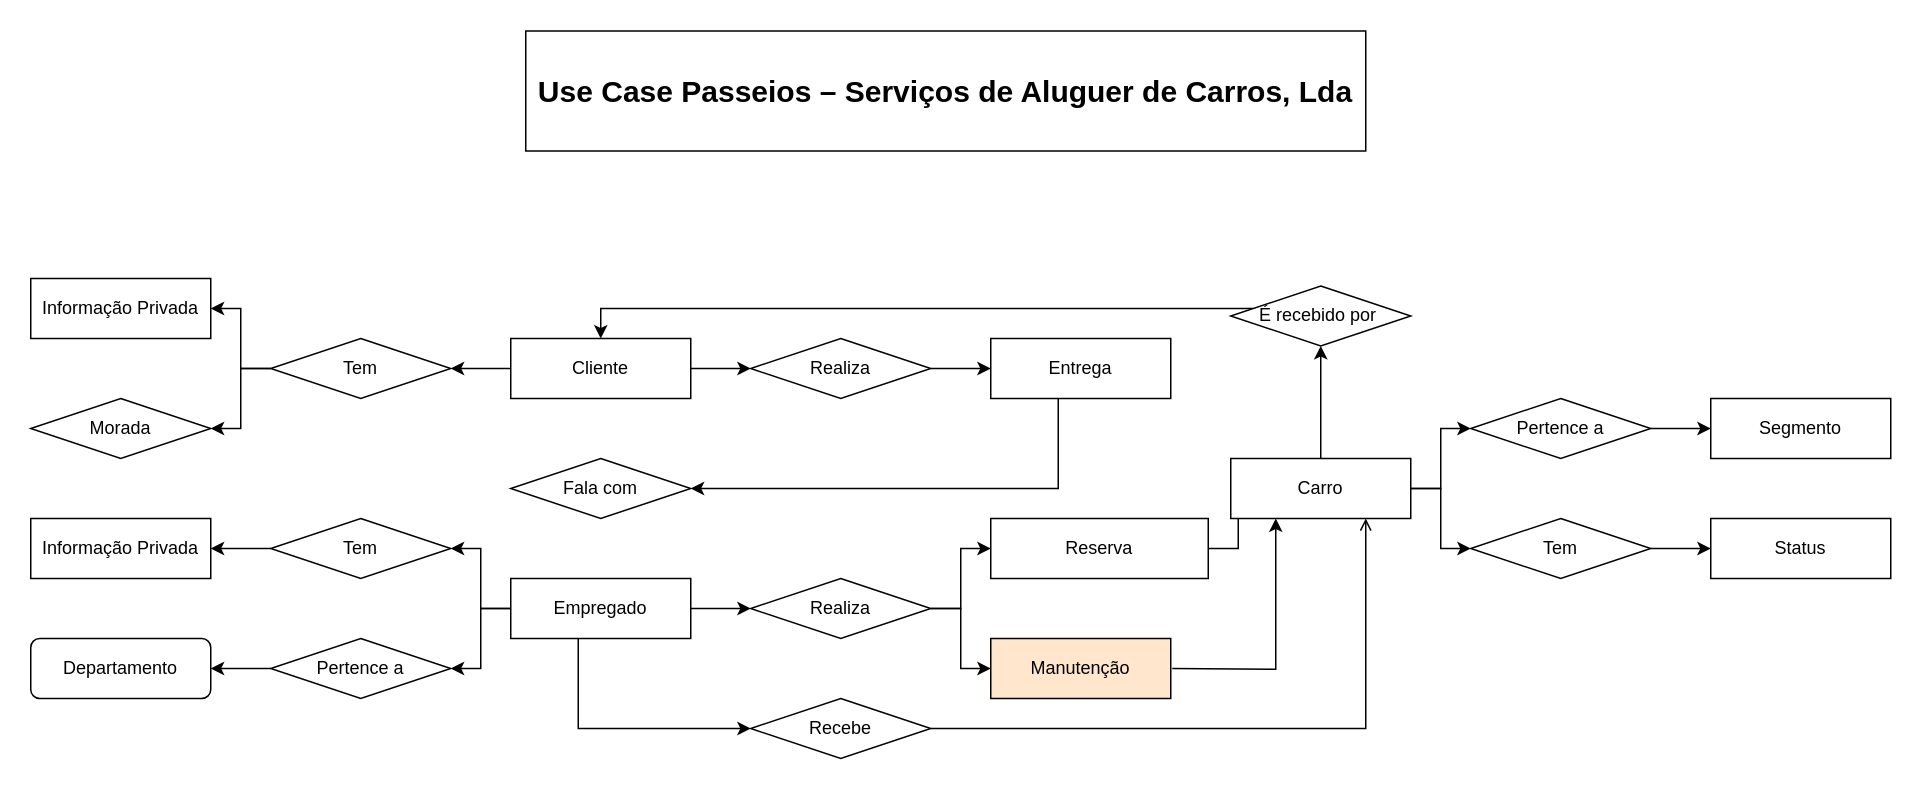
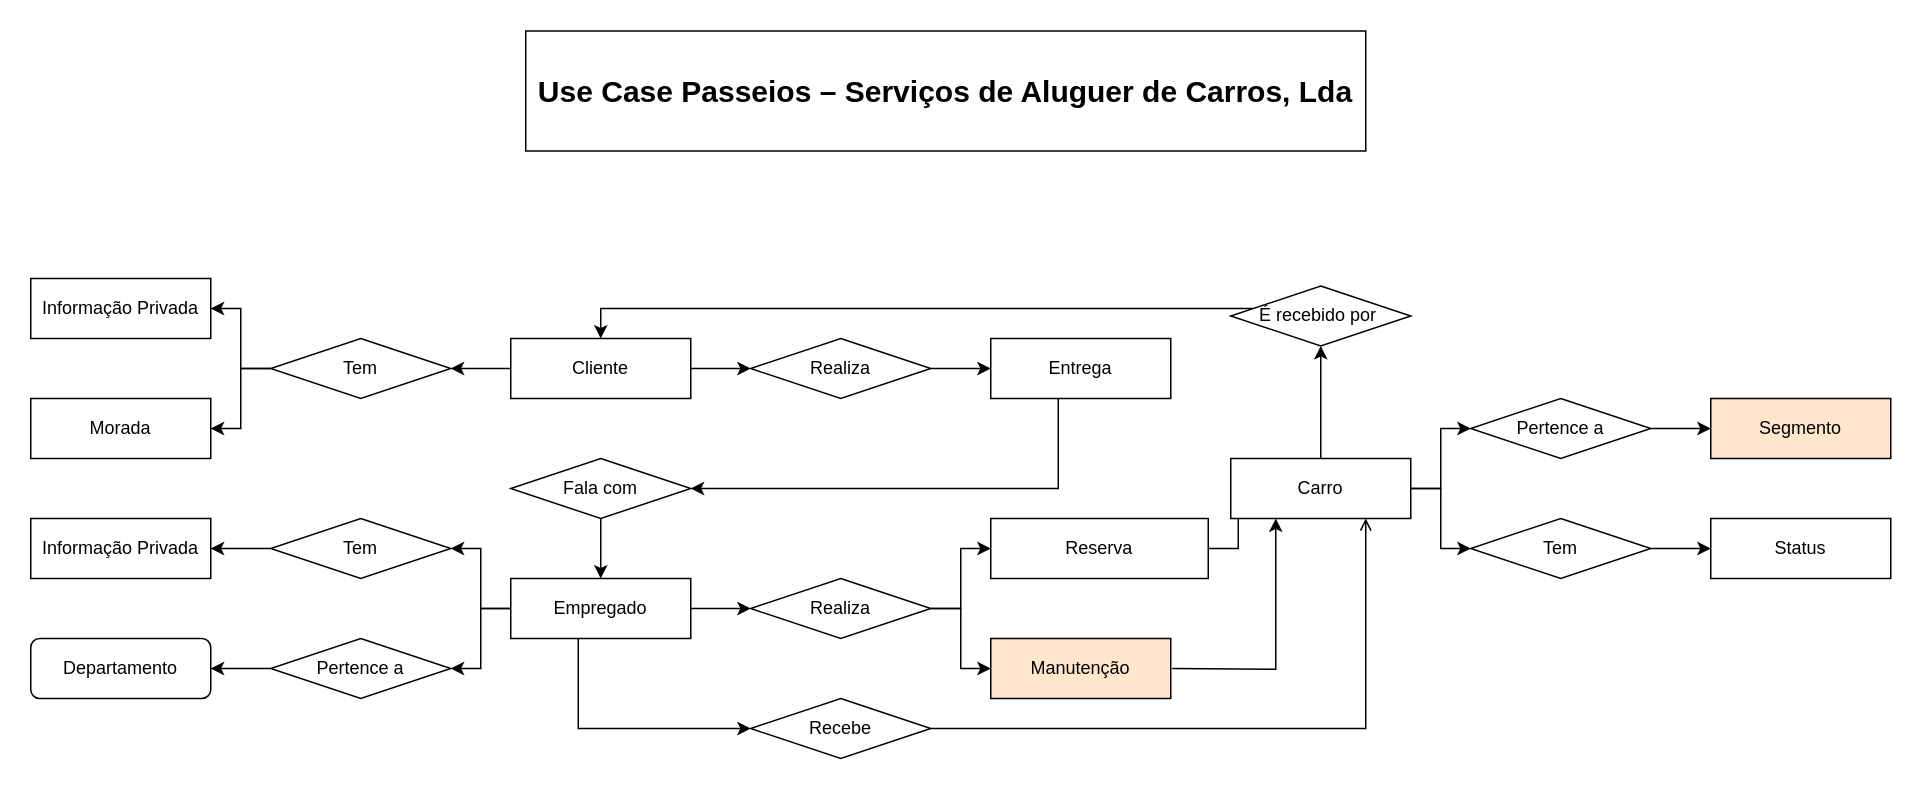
node "Morada": shape diamond -> rectangle
node "Segmento": fillcolor #ffffff -> #ffe6cc
edge "Fala com" -> "Empregado": added
